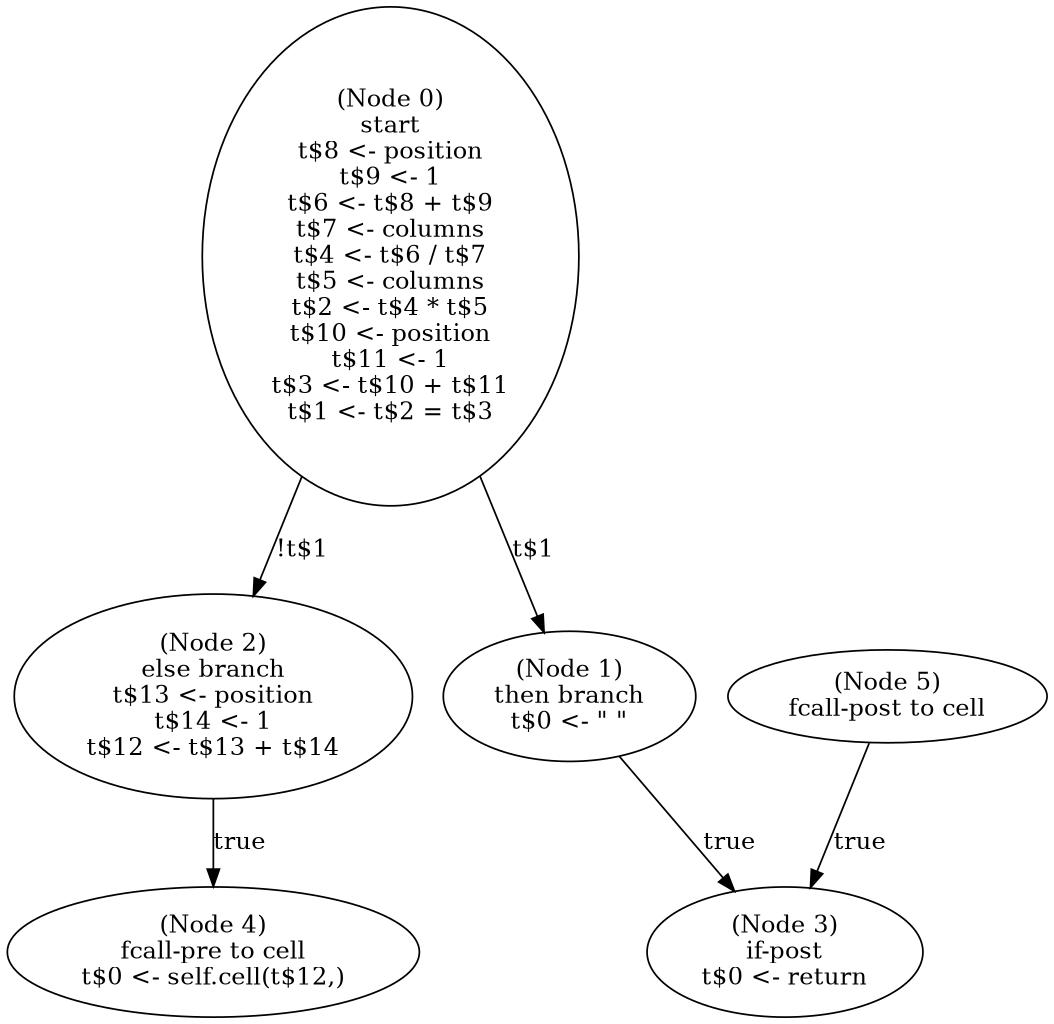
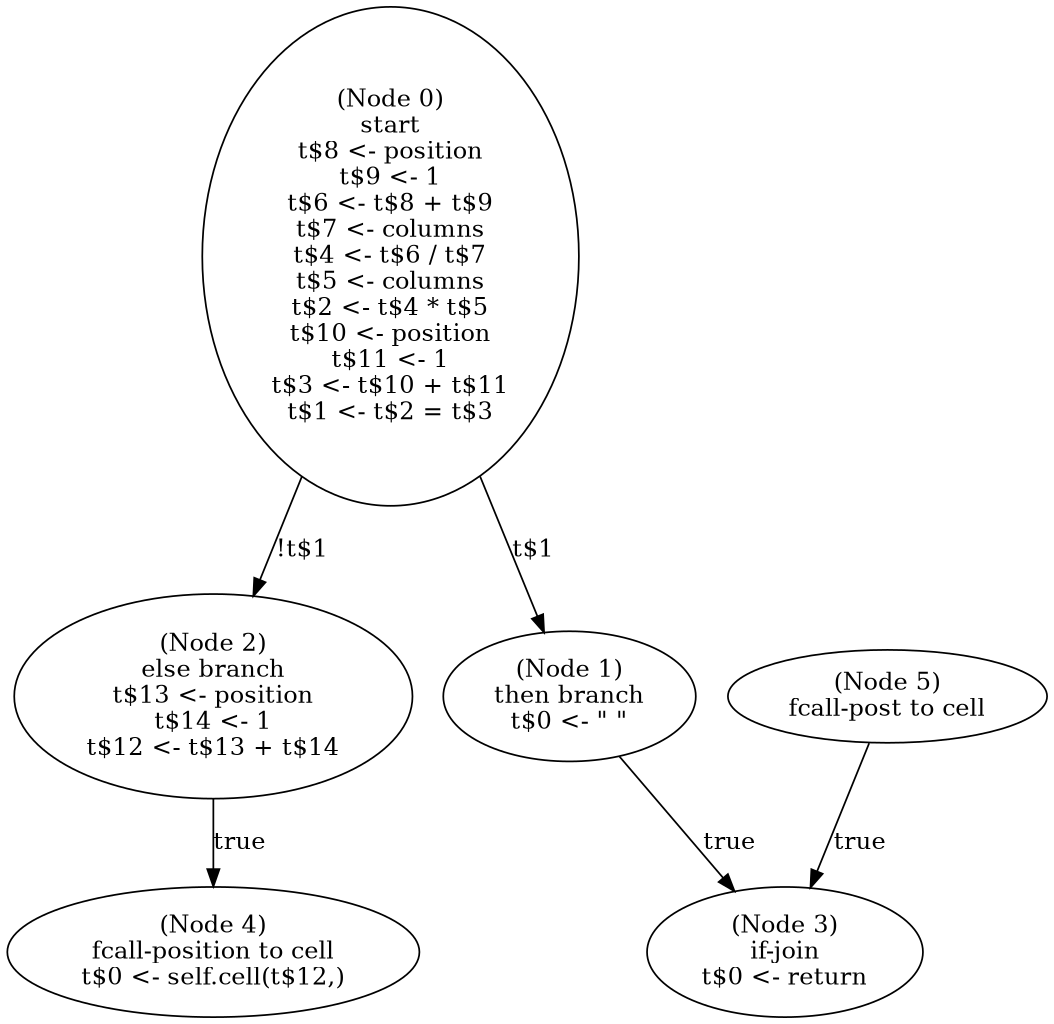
node "(Node 4) fcall-pre to cell t$0 <- self.cell(t$12,)": label "(Node 4) fcall-pre to cell t$0 <- self.cell(t$12,)" -> "(Node 4) fcall-position to cell t$0 <- self.cell(t$12,)"
node "(Node 3) if-post t$0 <- return": label "(Node 3) if-post t$0 <- return" -> "(Node 3) if-join t$0 <- return"
